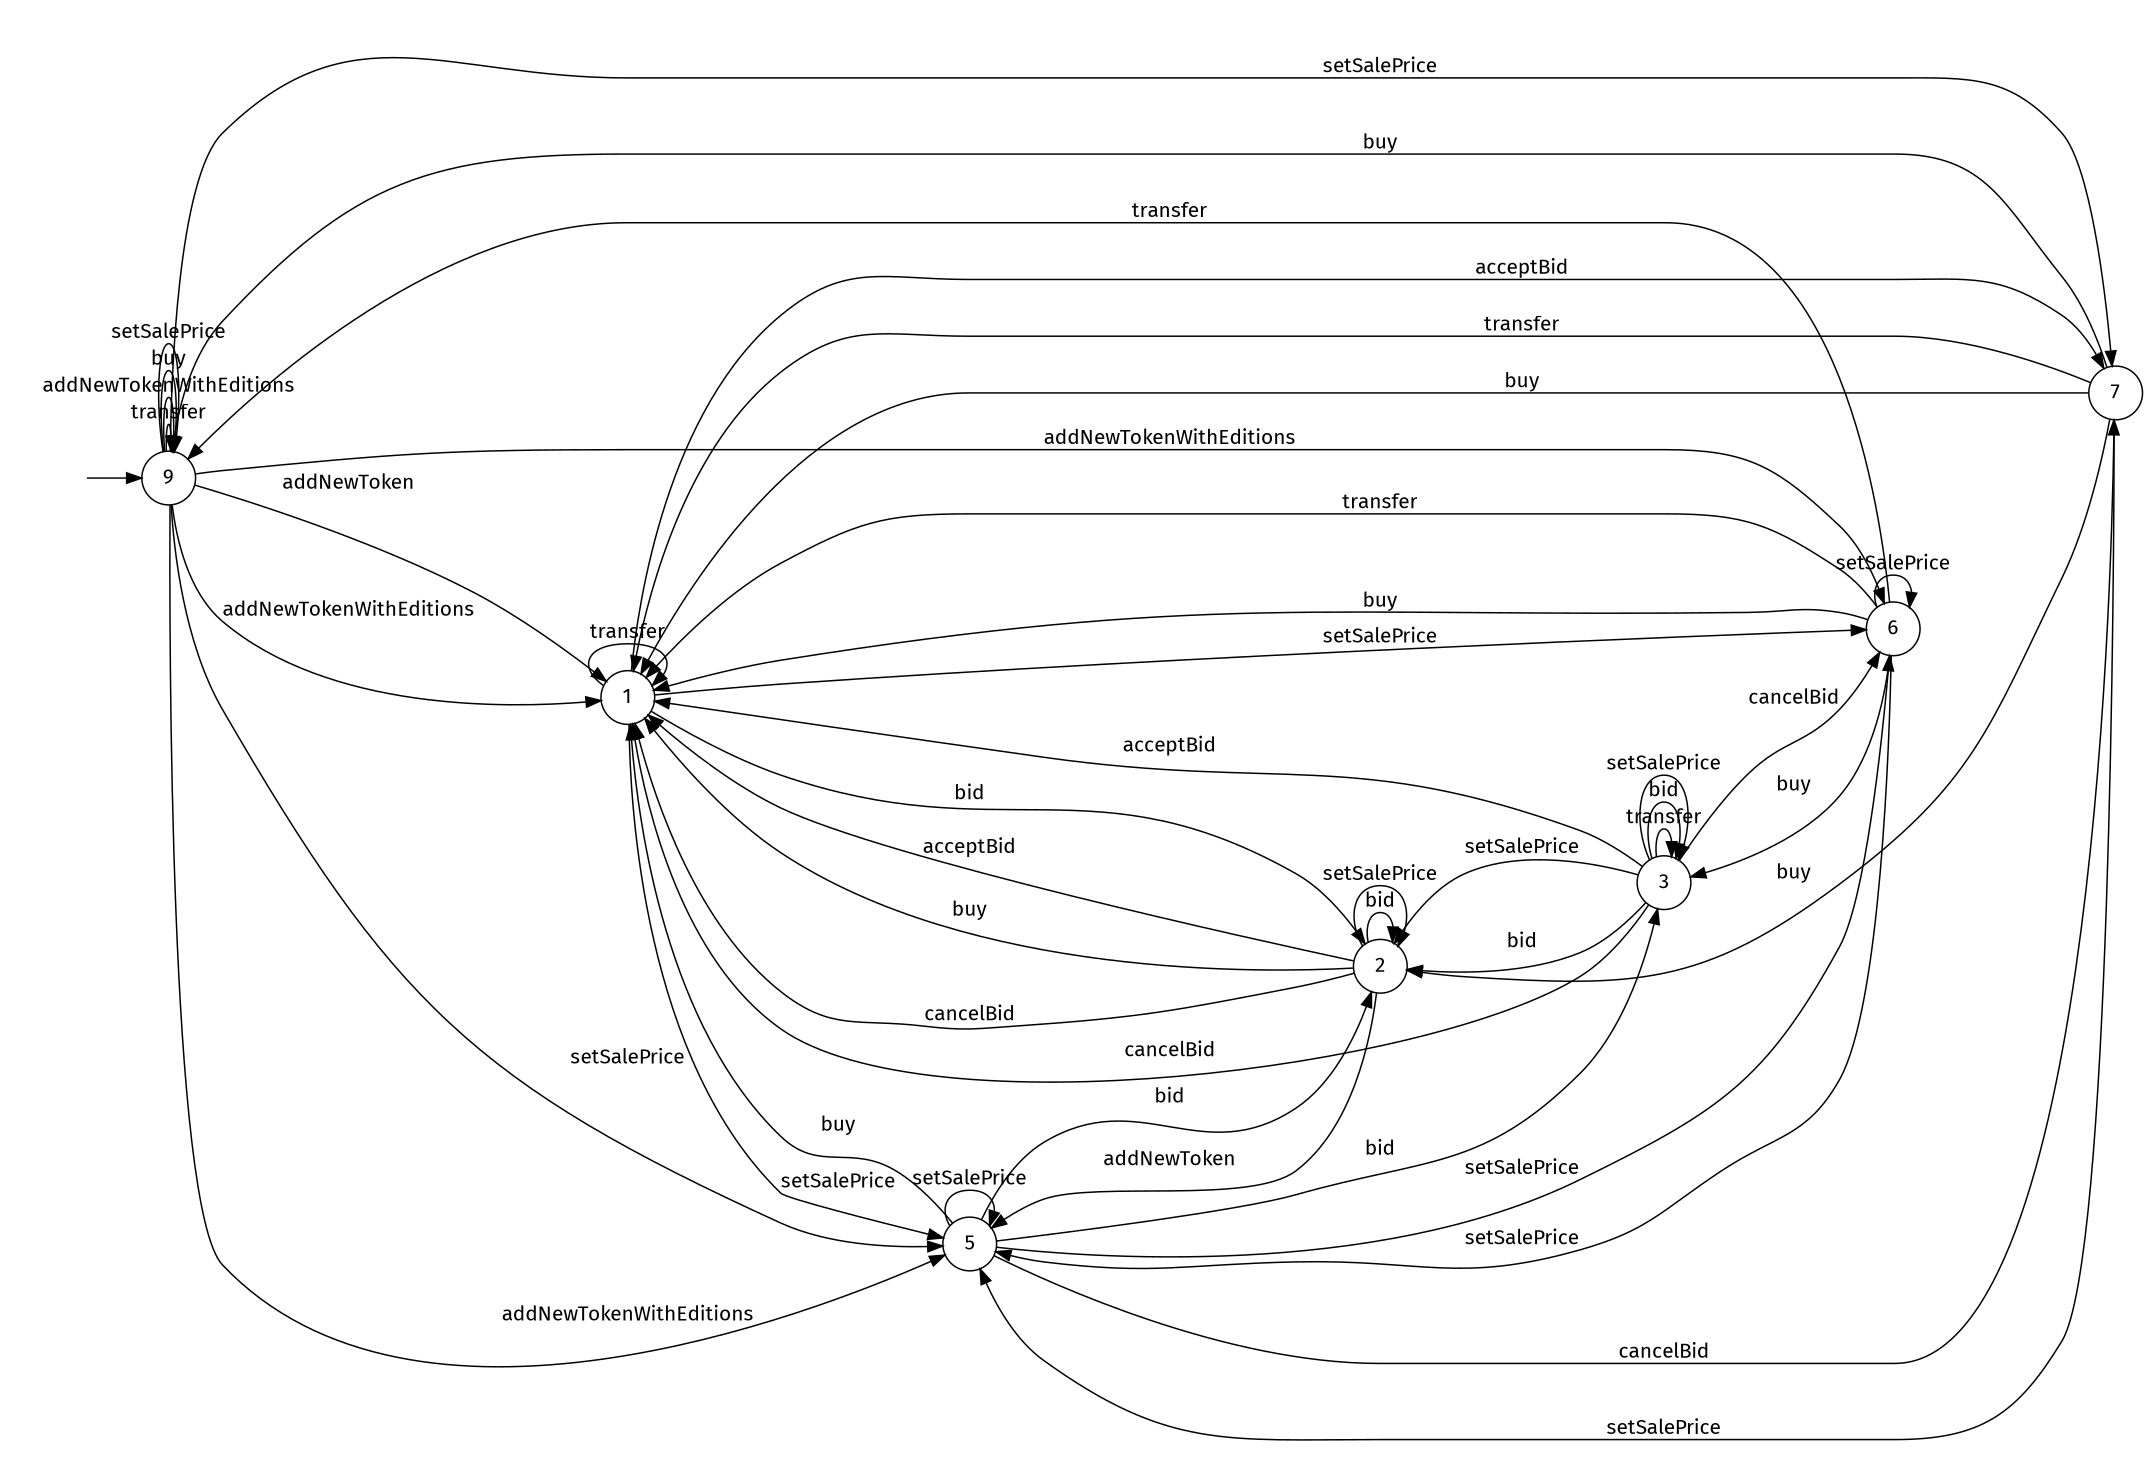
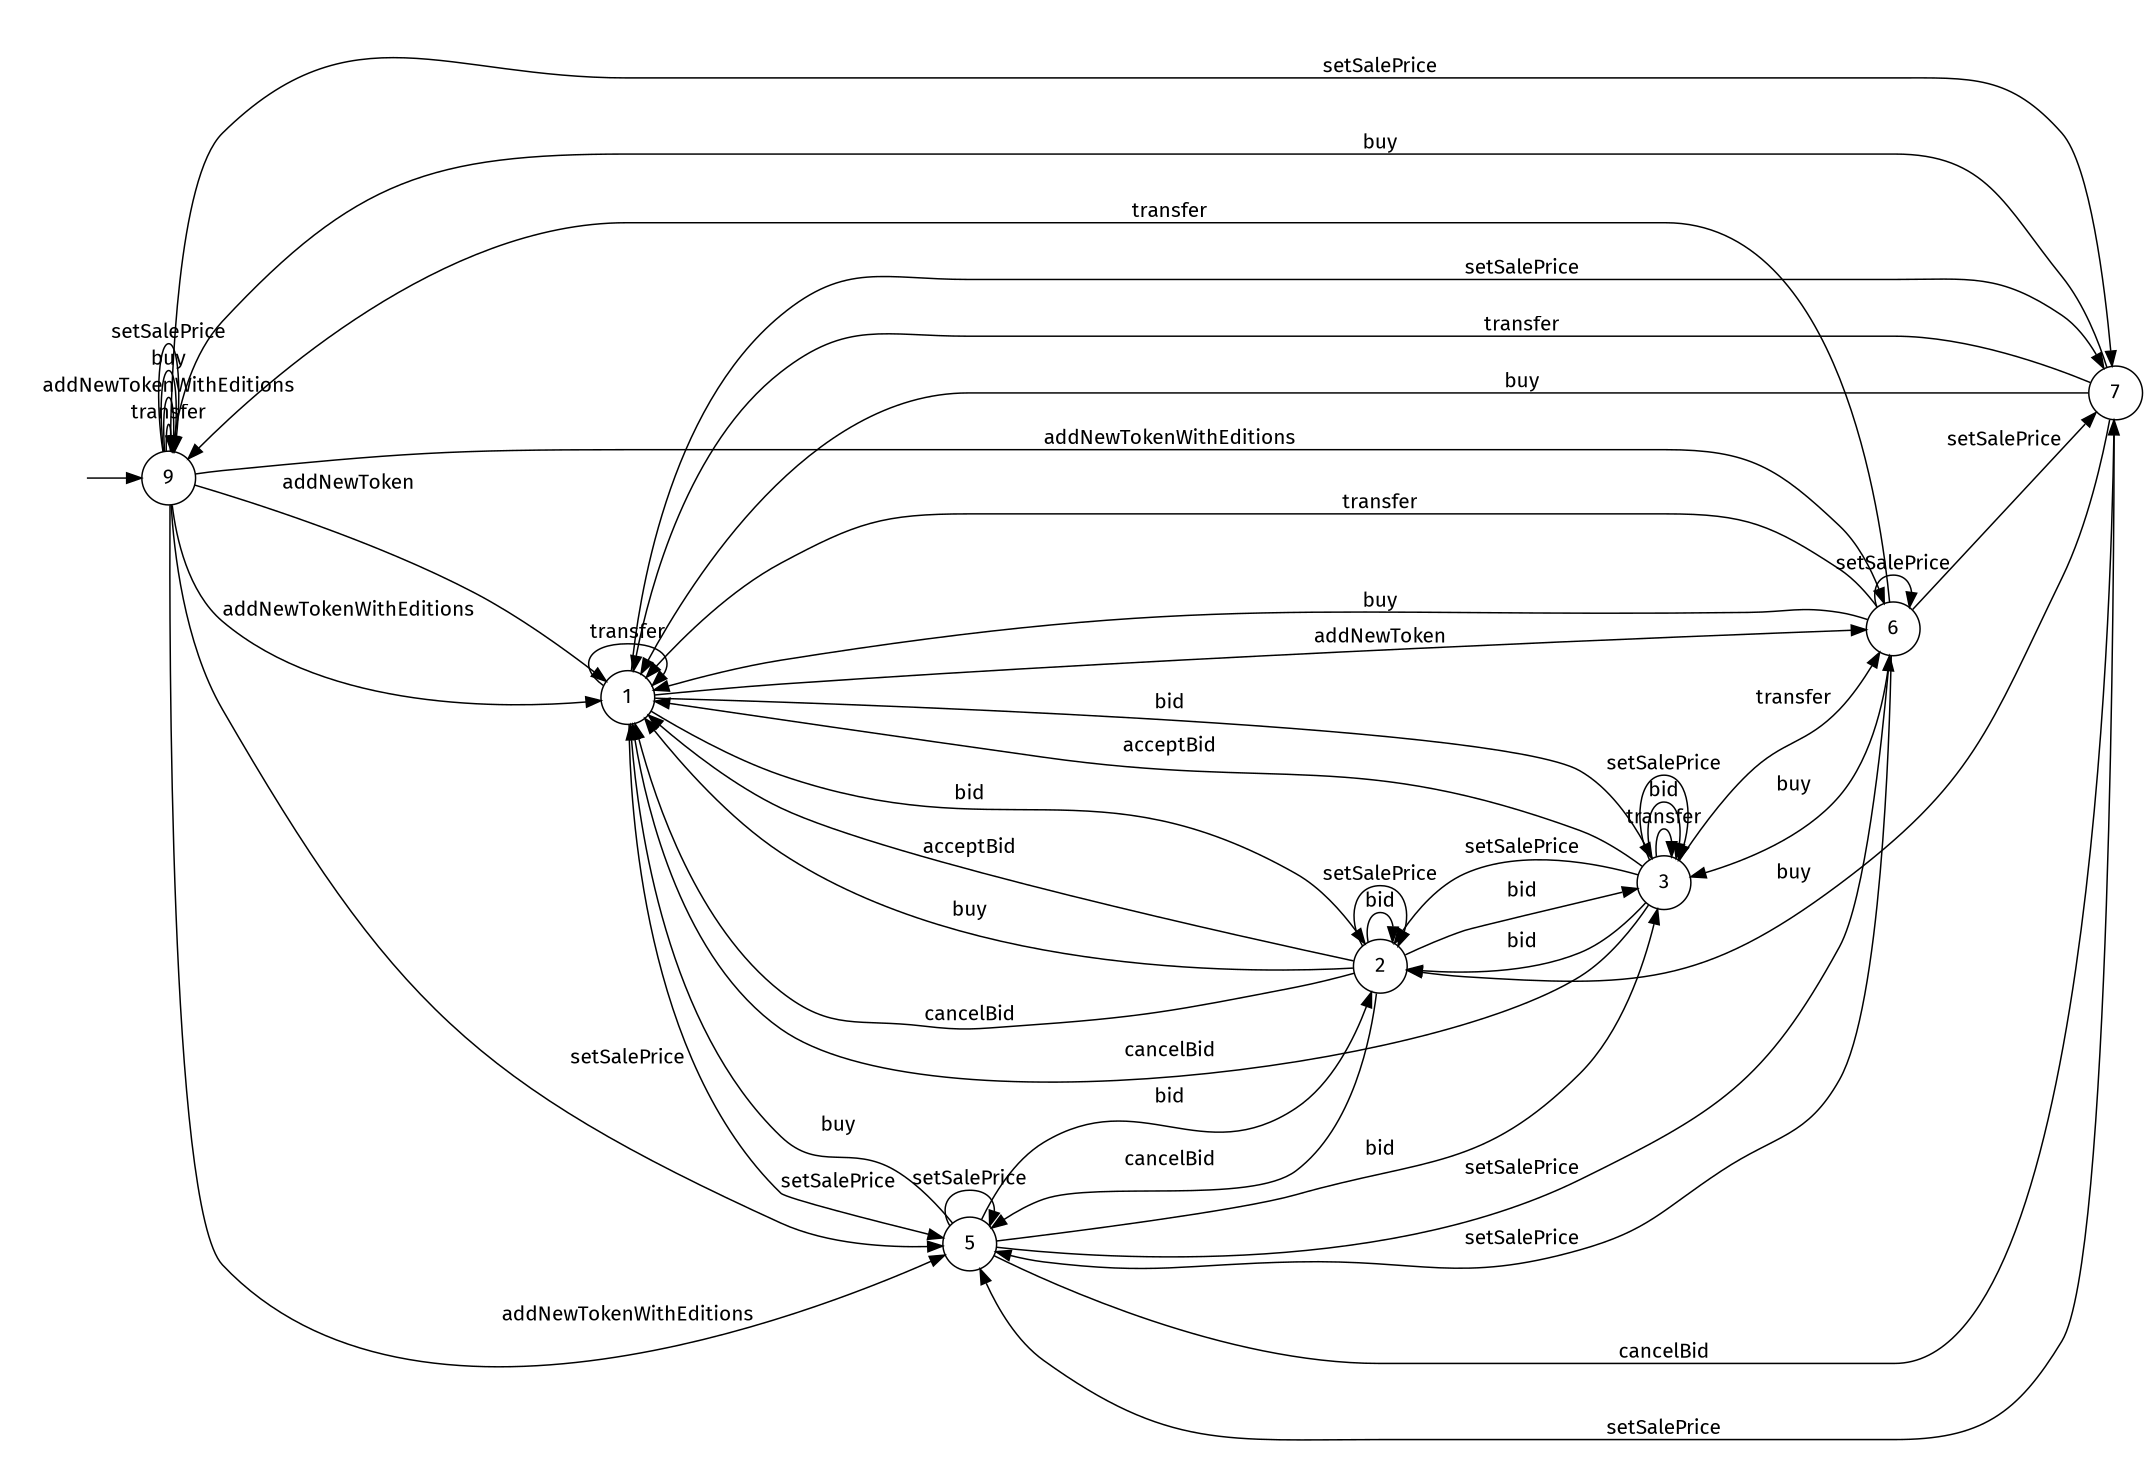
edge "1" -> "7": label "acceptBid" -> "setSalePrice"
edge "6" -> "7": added, label "setSalePrice"
edge "1" -> "6": label "setSalePrice" -> "addNewToken"
edge "3" -> "6": label "cancelBid" -> "transfer"
edge "1" -> "3": added, label "bid"
edge "2" -> "3": added, label "bid"
edge "2" -> "5": label "addNewToken" -> "cancelBid"
